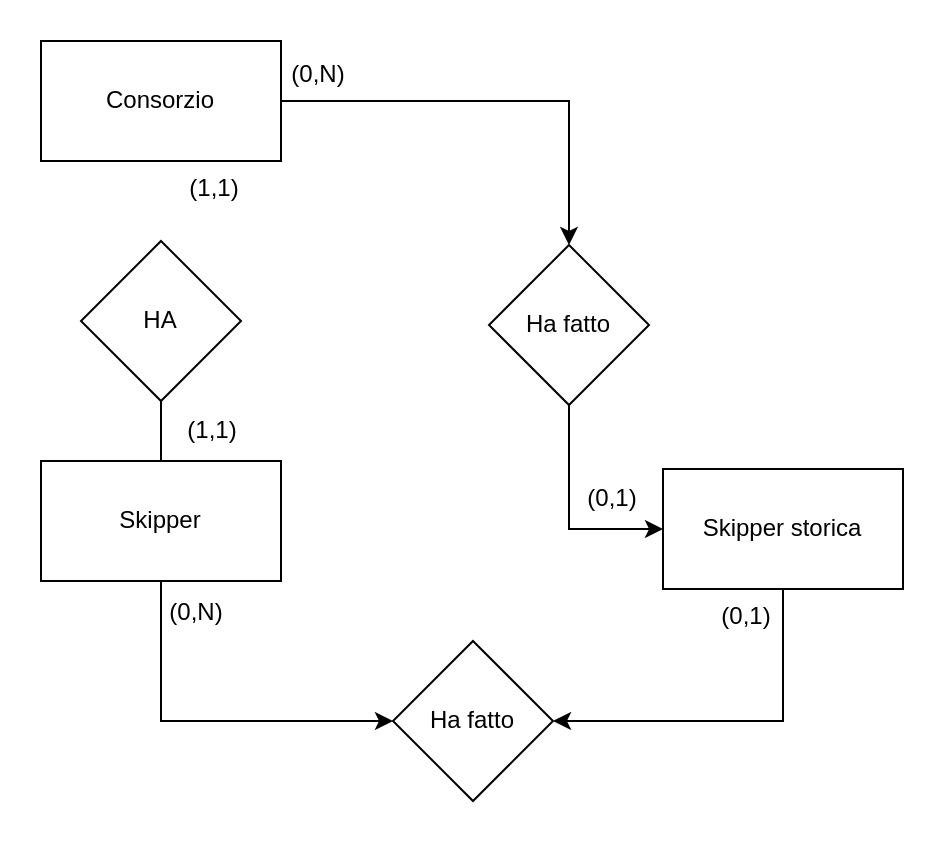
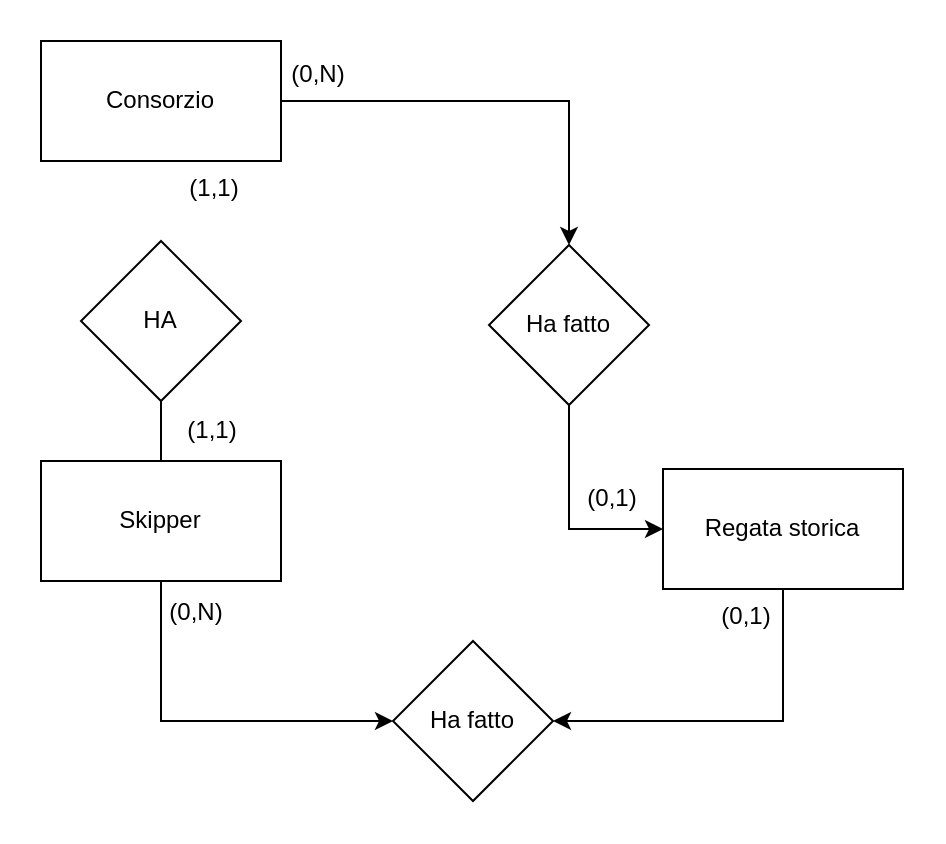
node "Skipper storica": label "Skipper storica" -> "Regata storica"
